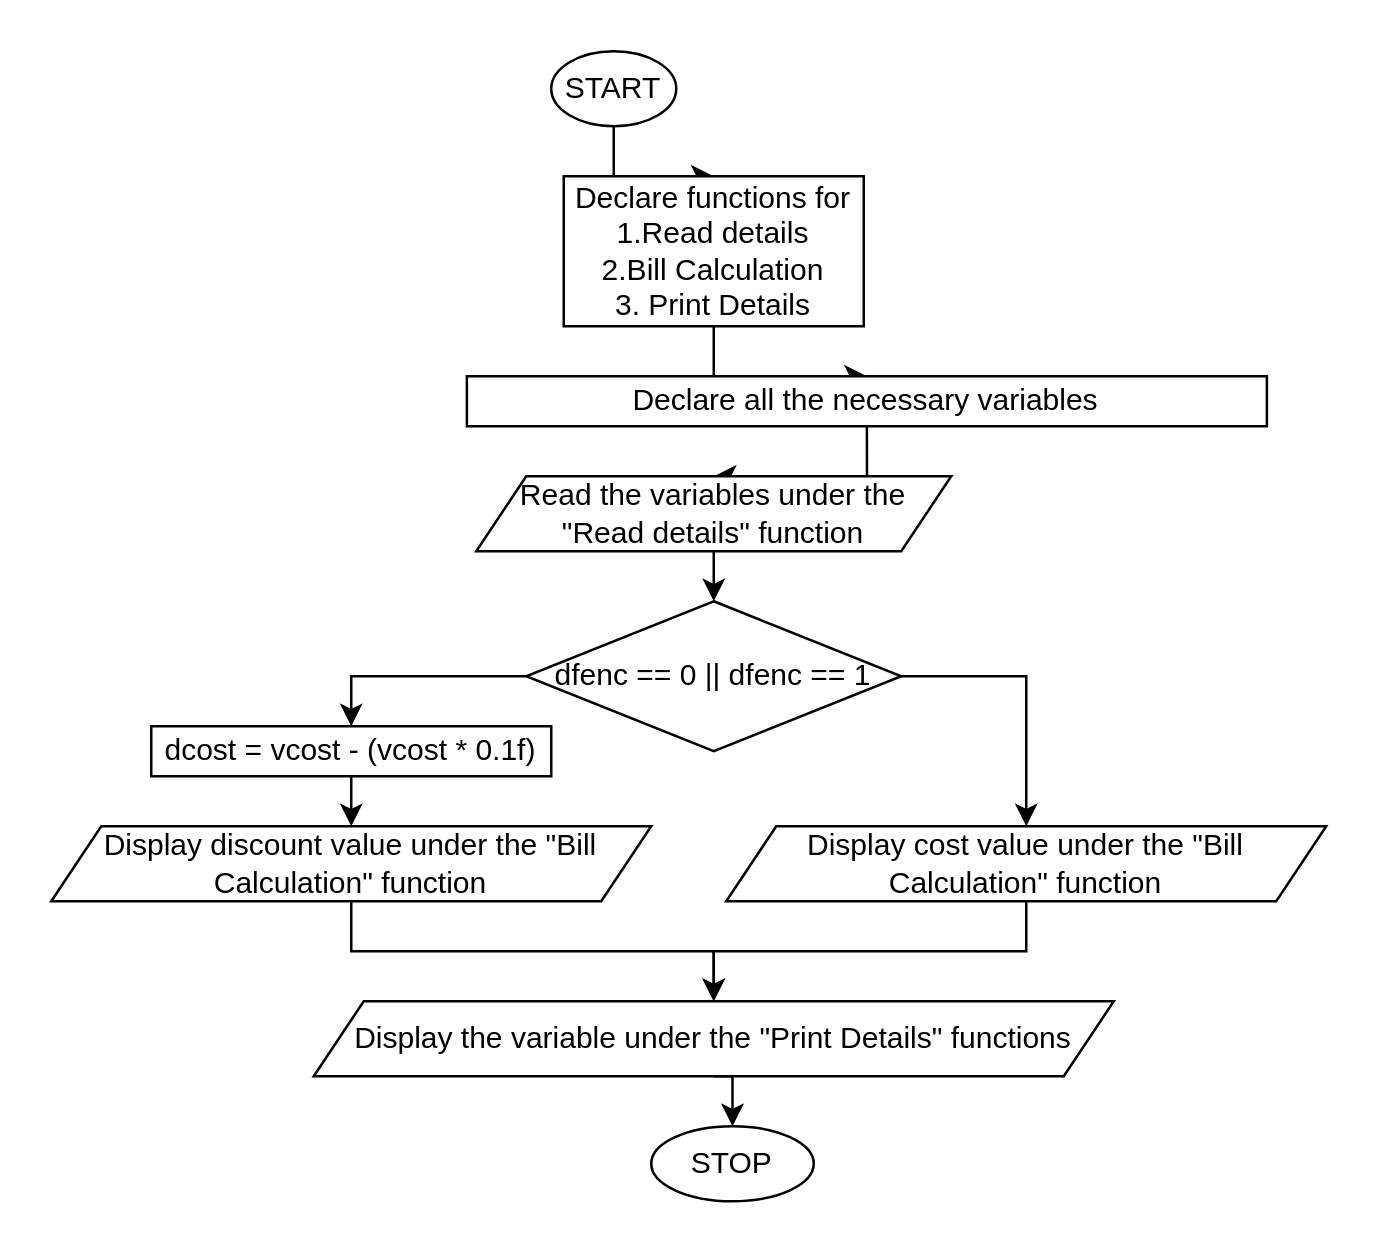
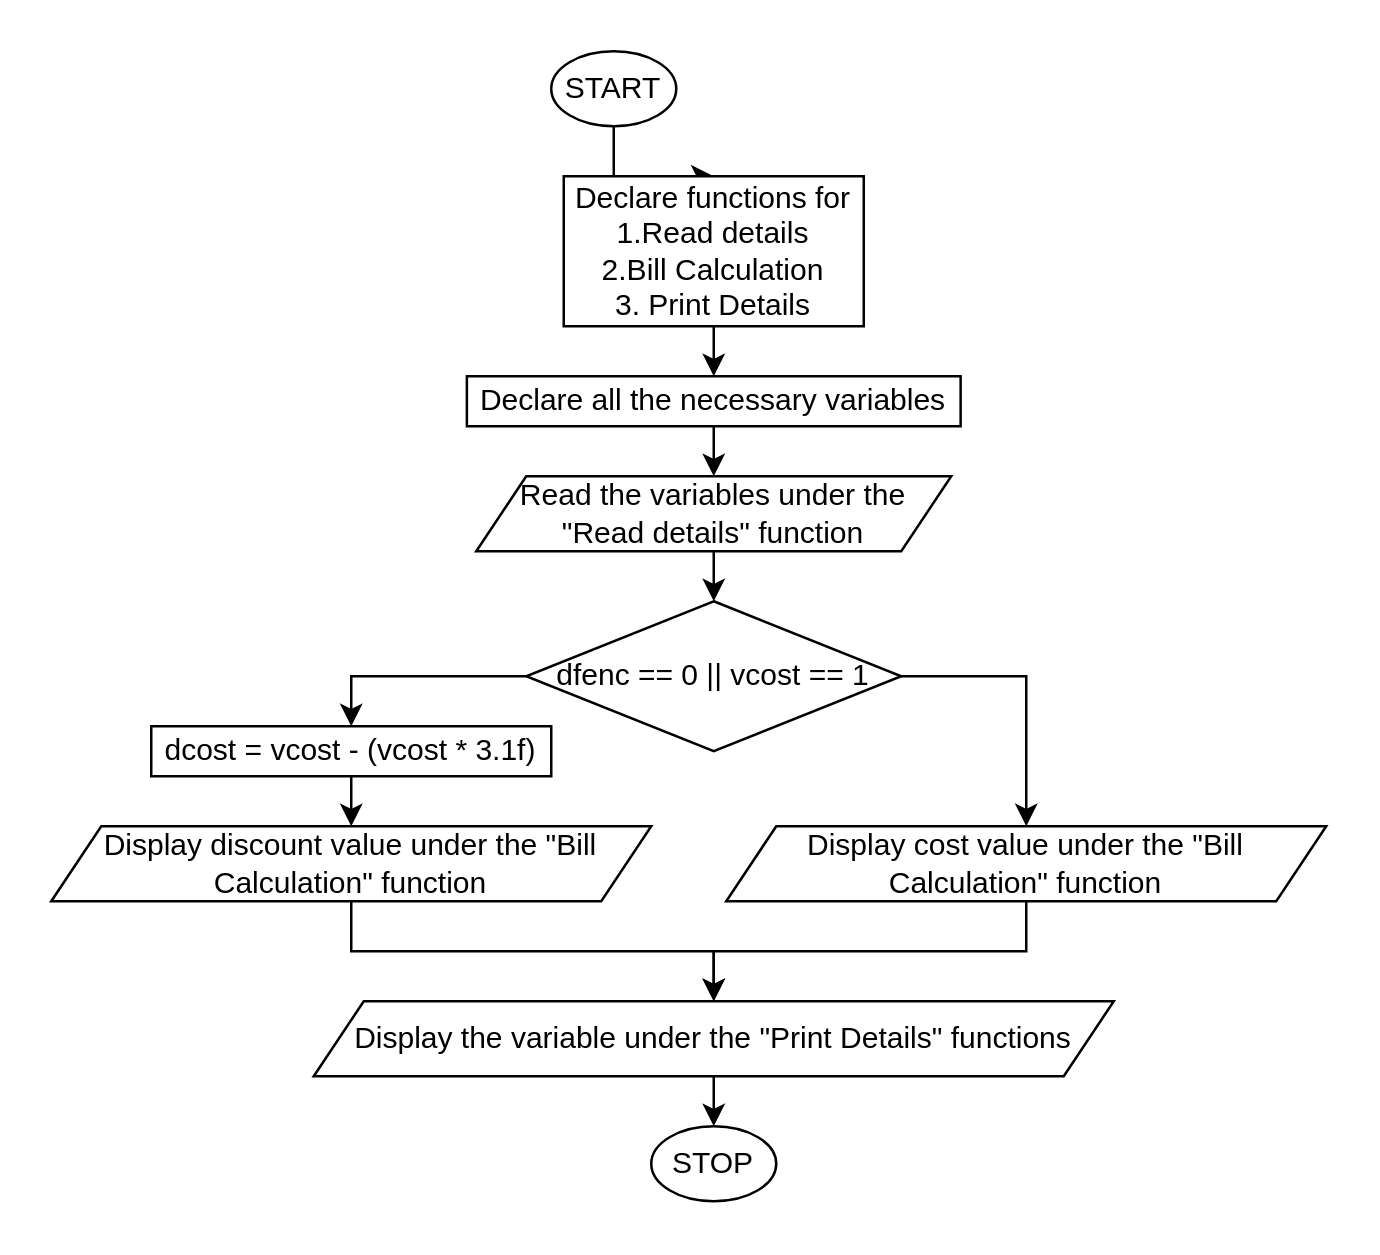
node "Declare all the necessary variables": size 800x50 -> 494x50
node "dfenc == 0 || dfenc == 1": label "dfenc == 0 || dfenc == 1" -> "dfenc == 0 || vcost == 1"
node "dcost = vcost - (vcost * 0.1f)": label "dcost = vcost - (vcost * 0.1f)" -> "dcost = vcost - (vcost * 3.1f)"
node "STOP": size 163x75 -> 125x75
